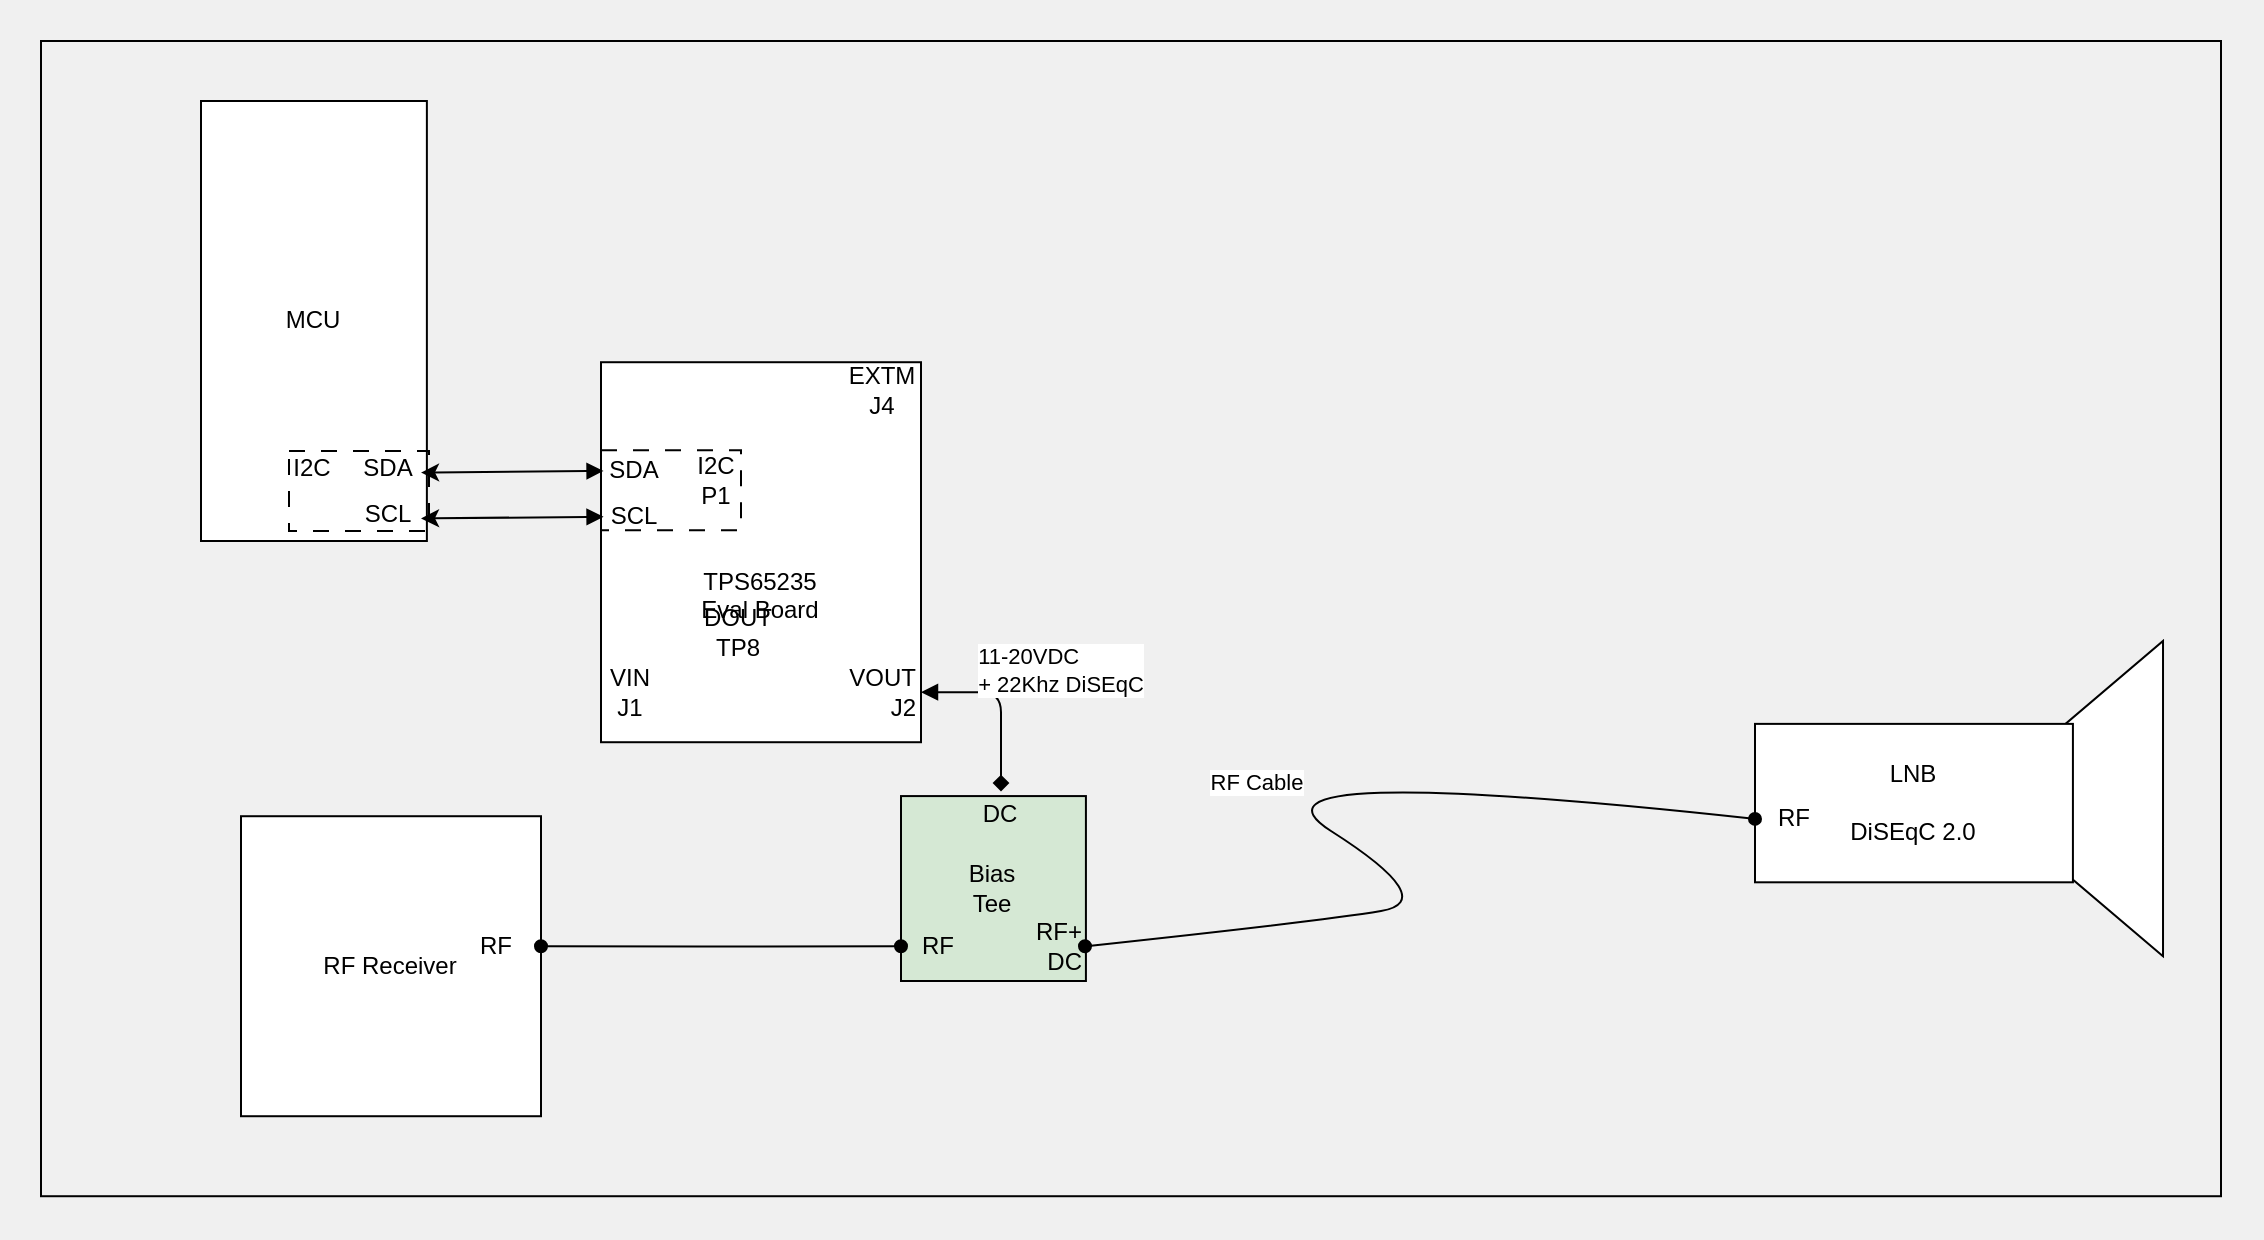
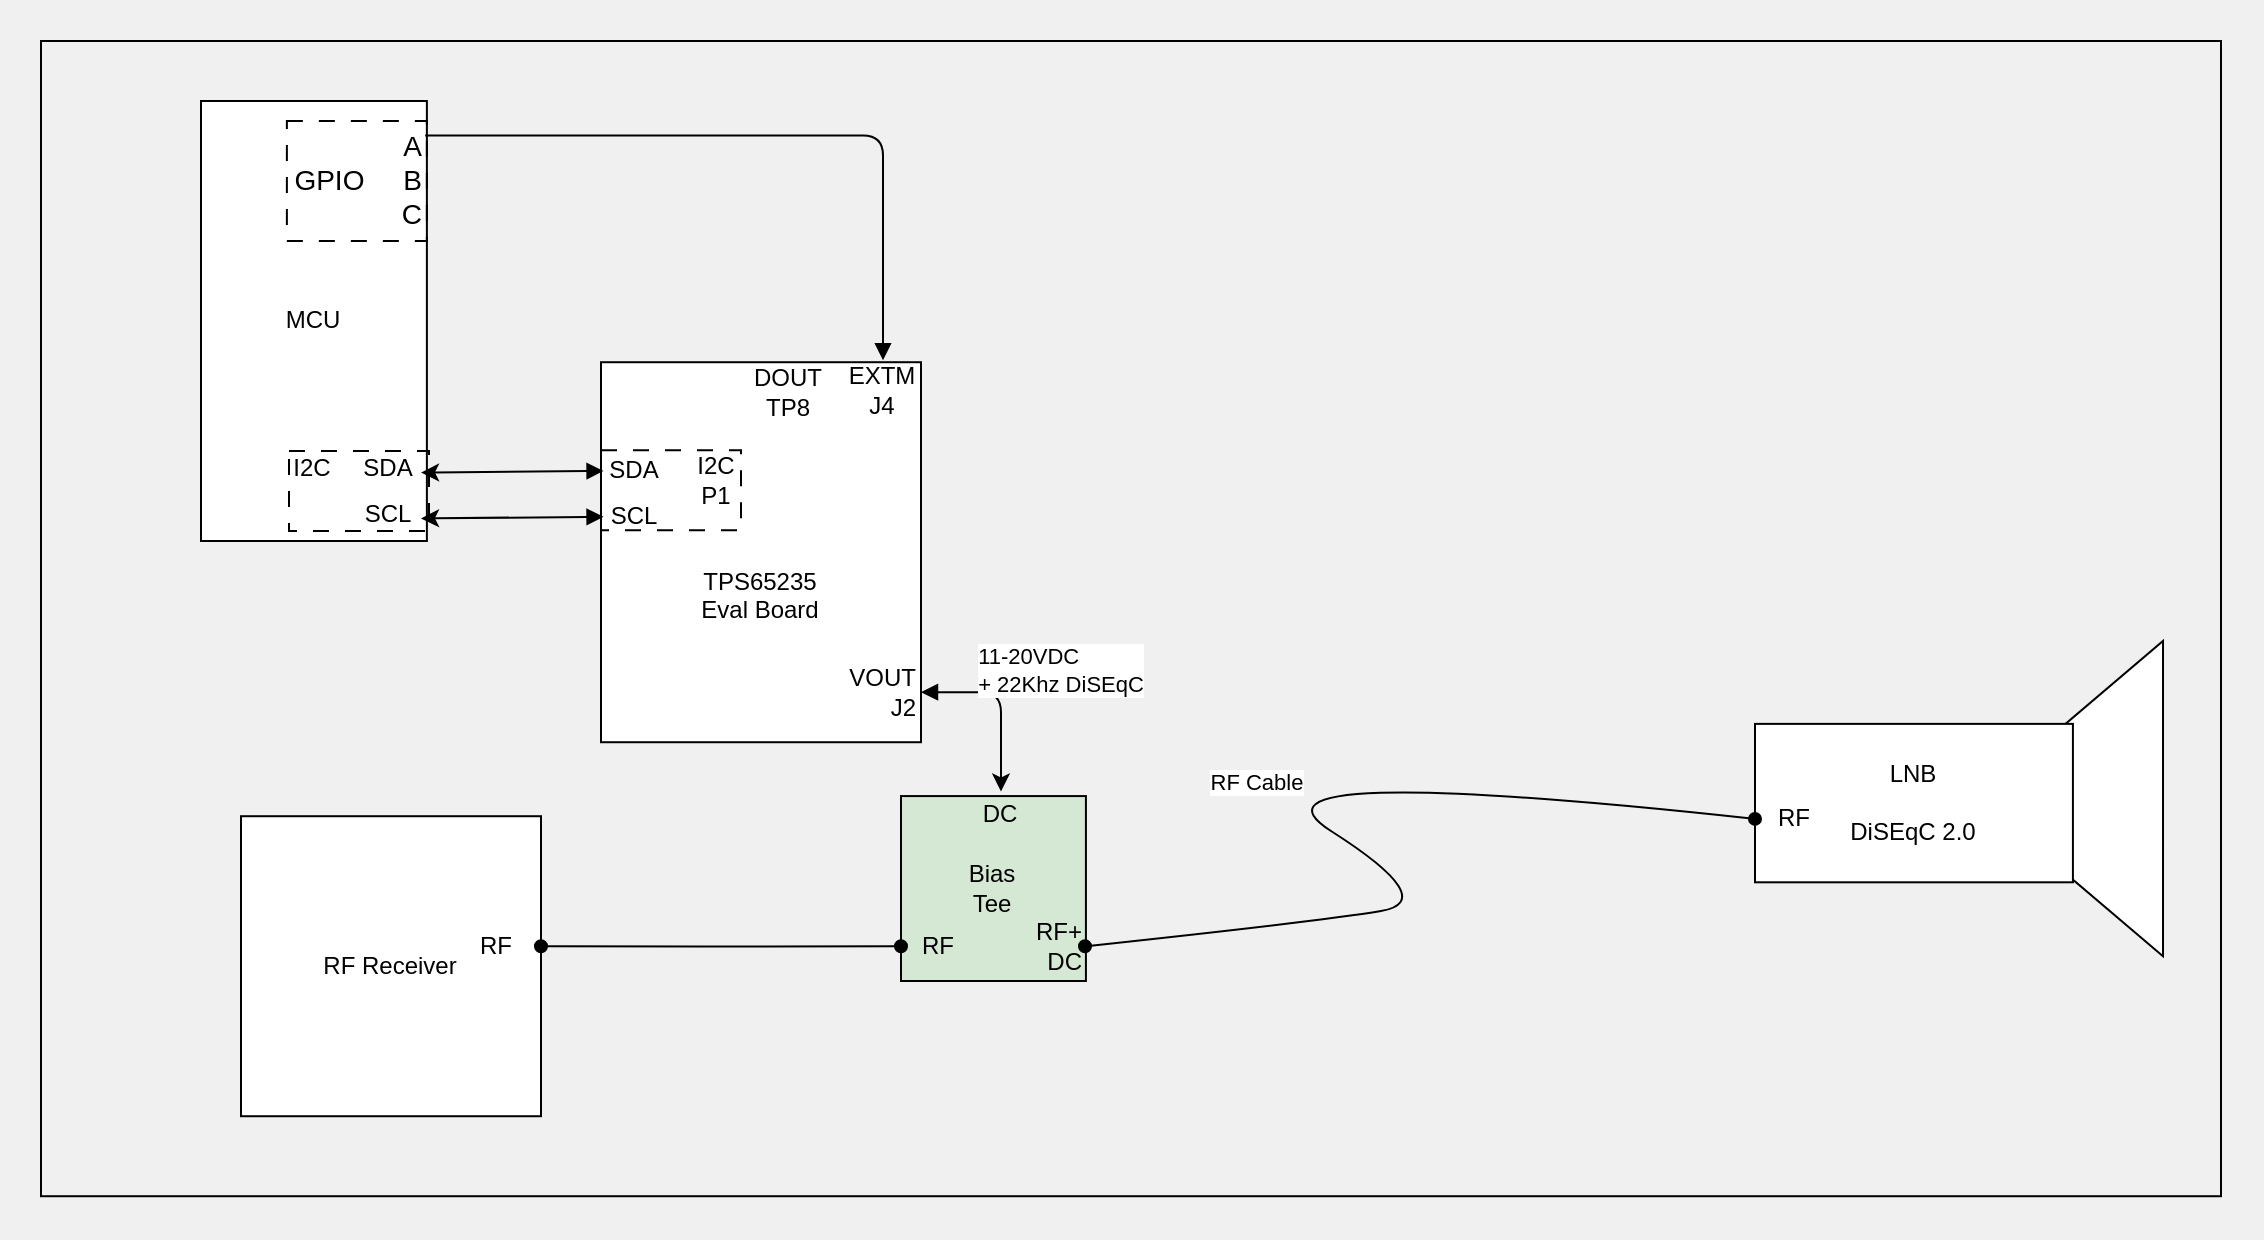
edge "A GPIO B C" -> "EXTM J4": added
node "A GPIO B C": added
node "DOUT TP8": moved (738, 632) -> (788, 392)
node "VIN J1": removed
edge "VOUT J2" -- "DC": arrowhead diamond -> classic
